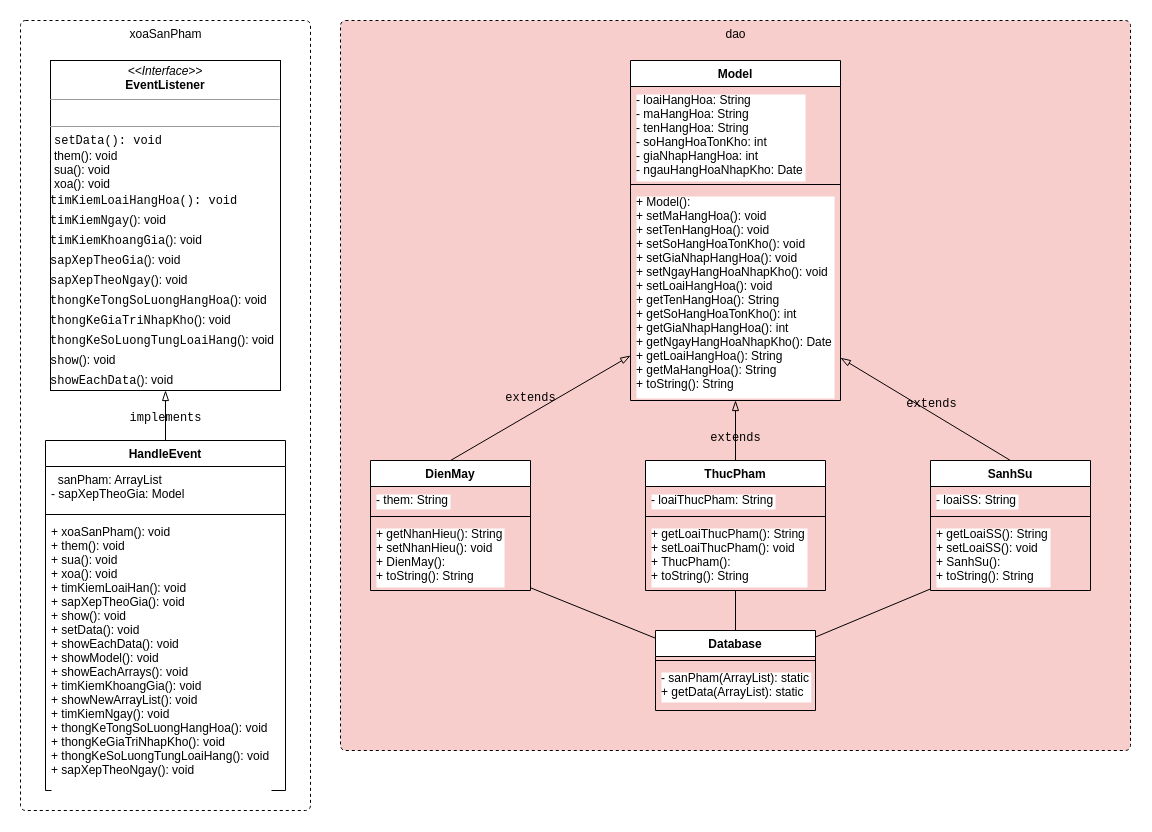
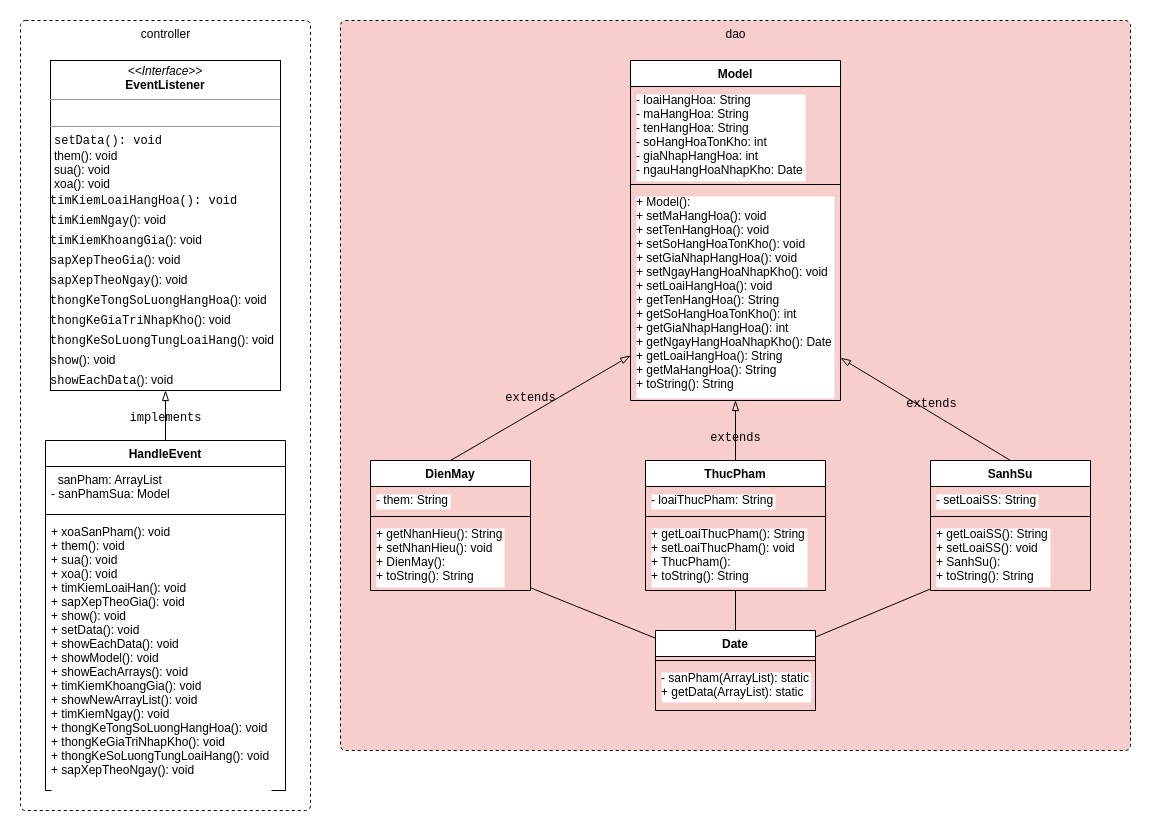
node "xoaSanPham": label "xoaSanPham" -> "controller"
node "sanPham: ArrayList - sapXepTheoGia: Model": label "sanPham: ArrayList - sapXepTheoGia: Model" -> "sanPham: ArrayList - sanPhamSua: Model"
node "- loaiSS: String": label "- loaiSS: String" -> "- setLoaiSS: String"
node "Database": label "Database" -> "Date"
